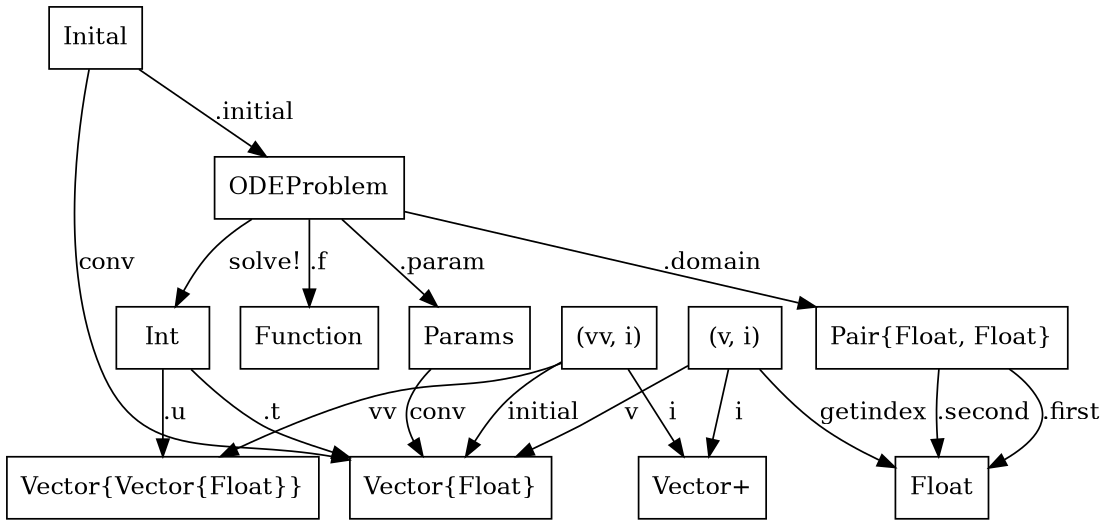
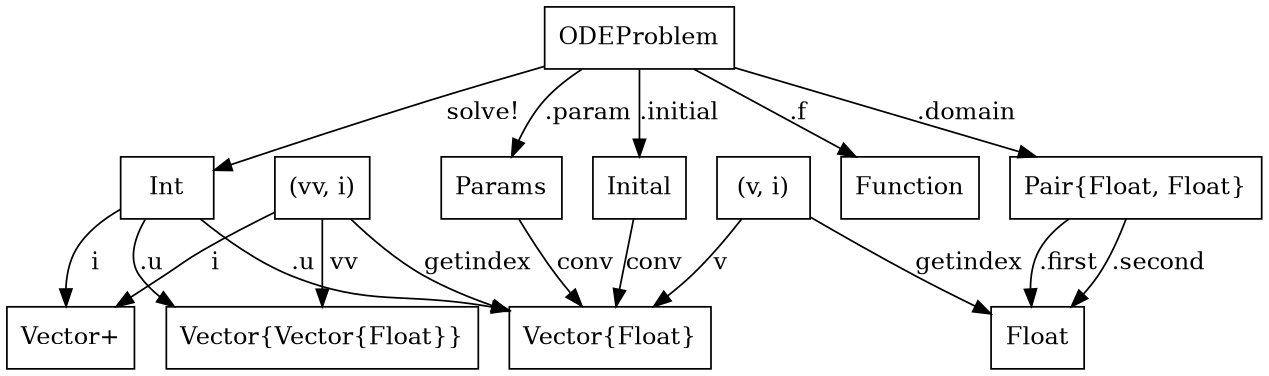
edge "Inital" -> "ODEProblem": reversed
edge "(v, i)" -> "Vector+": now "Int" -> "Vector+"
edge "Int" -> "Vector{Float}": label ".t" -> ".u"
edge "(vv, i)" -> "Vector{Float}": label "initial" -> "getindex"
